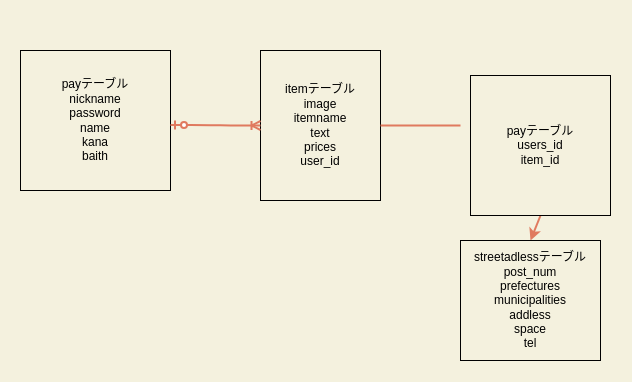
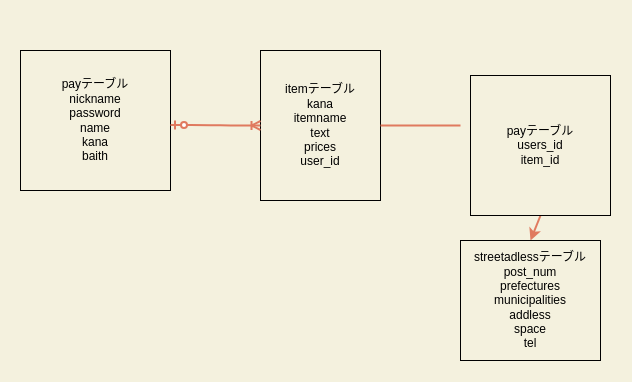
node "itemテーブル image itemname text prices user_id": label "itemテーブル image itemname text prices user_id" -> "itemテーブル kana itemname text prices user_id"
